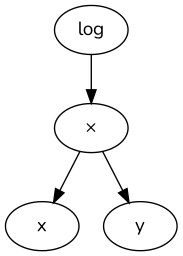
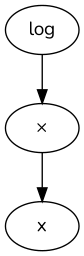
node "y": removed
